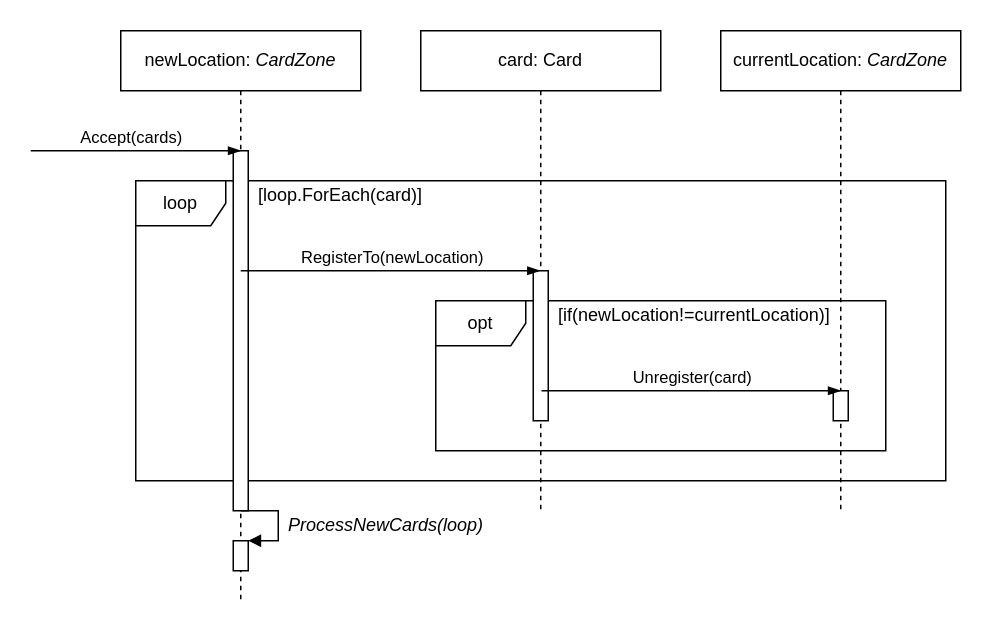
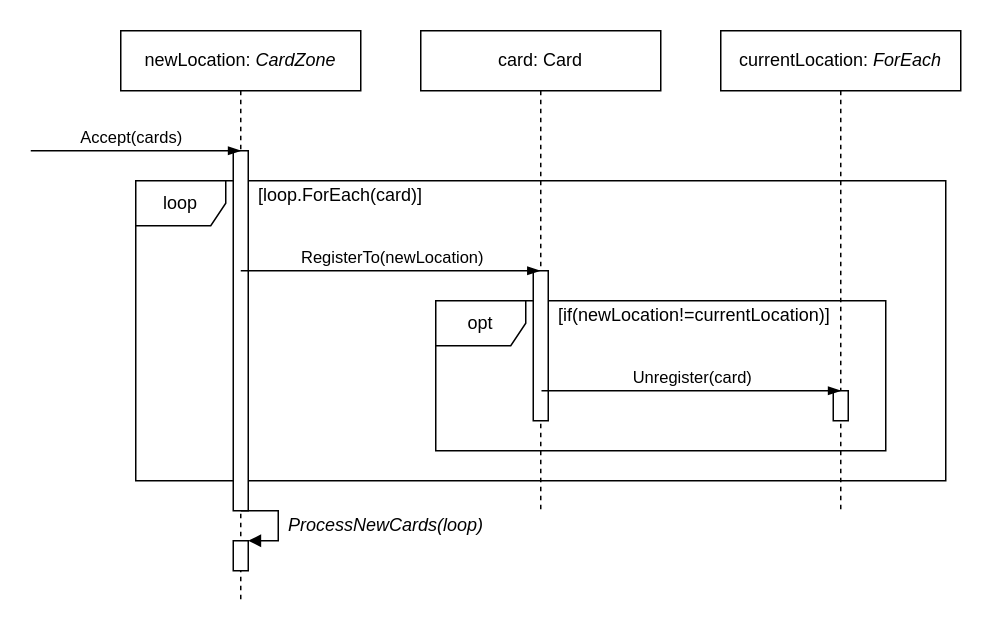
node "currentLocation: CardZone": label "currentLocation: CardZone" -> "currentLocation: ForEach"
